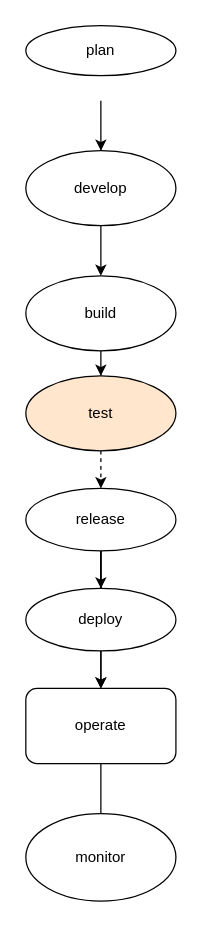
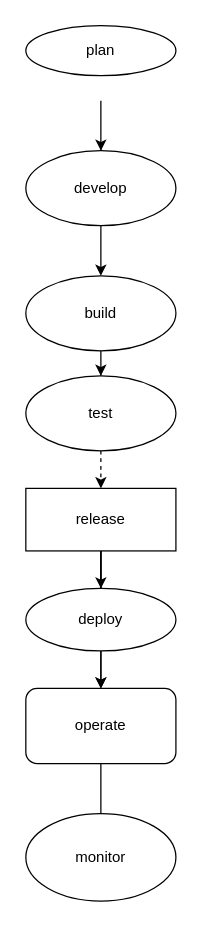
node "test": fillcolor #ffe6cc -> #ffffff
node "release": shape ellipse -> rectangle
